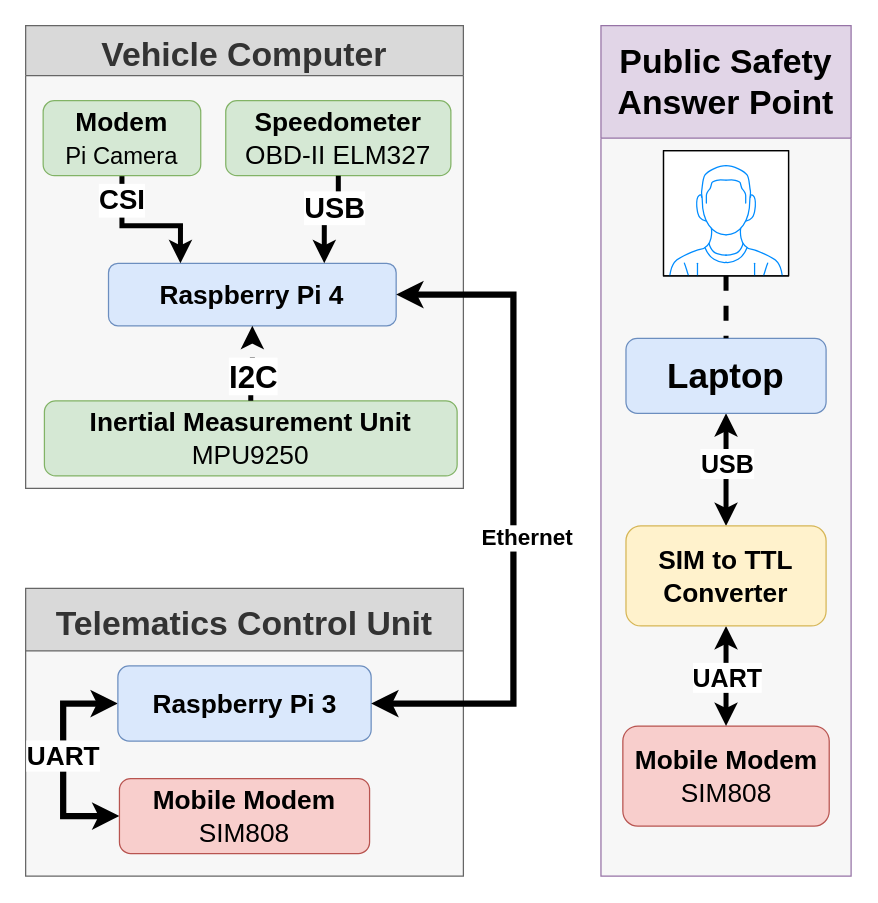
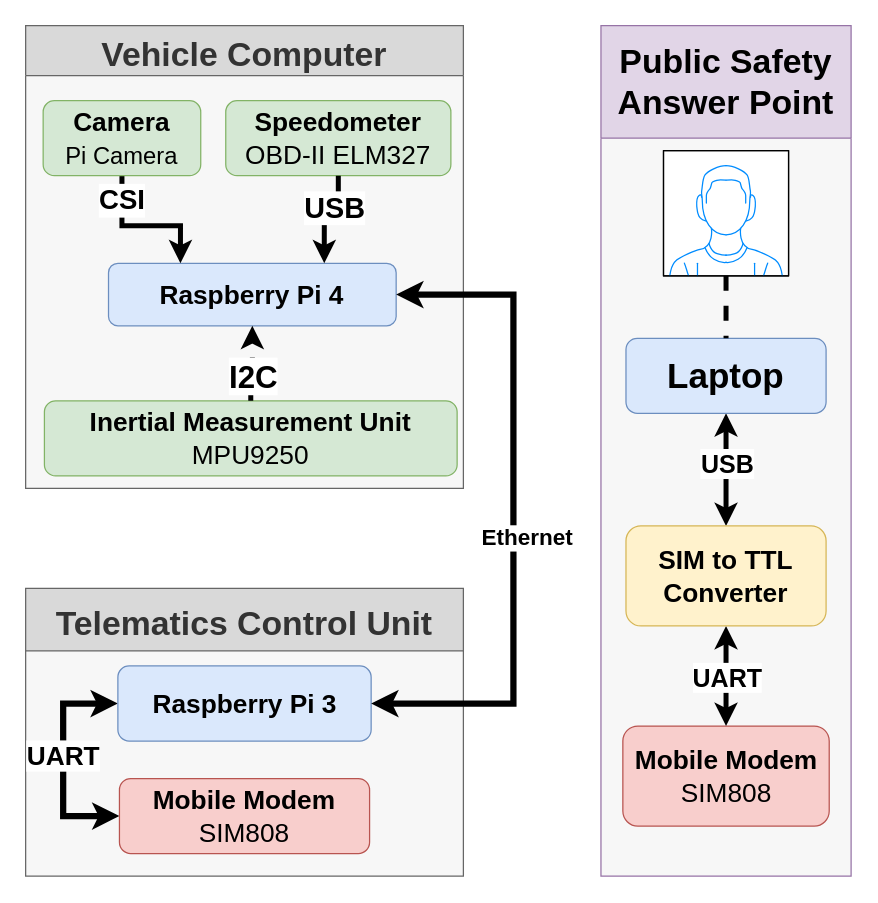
node "Modem Pi Camera": label "Modem Pi Camera" -> "Camera Pi Camera"
